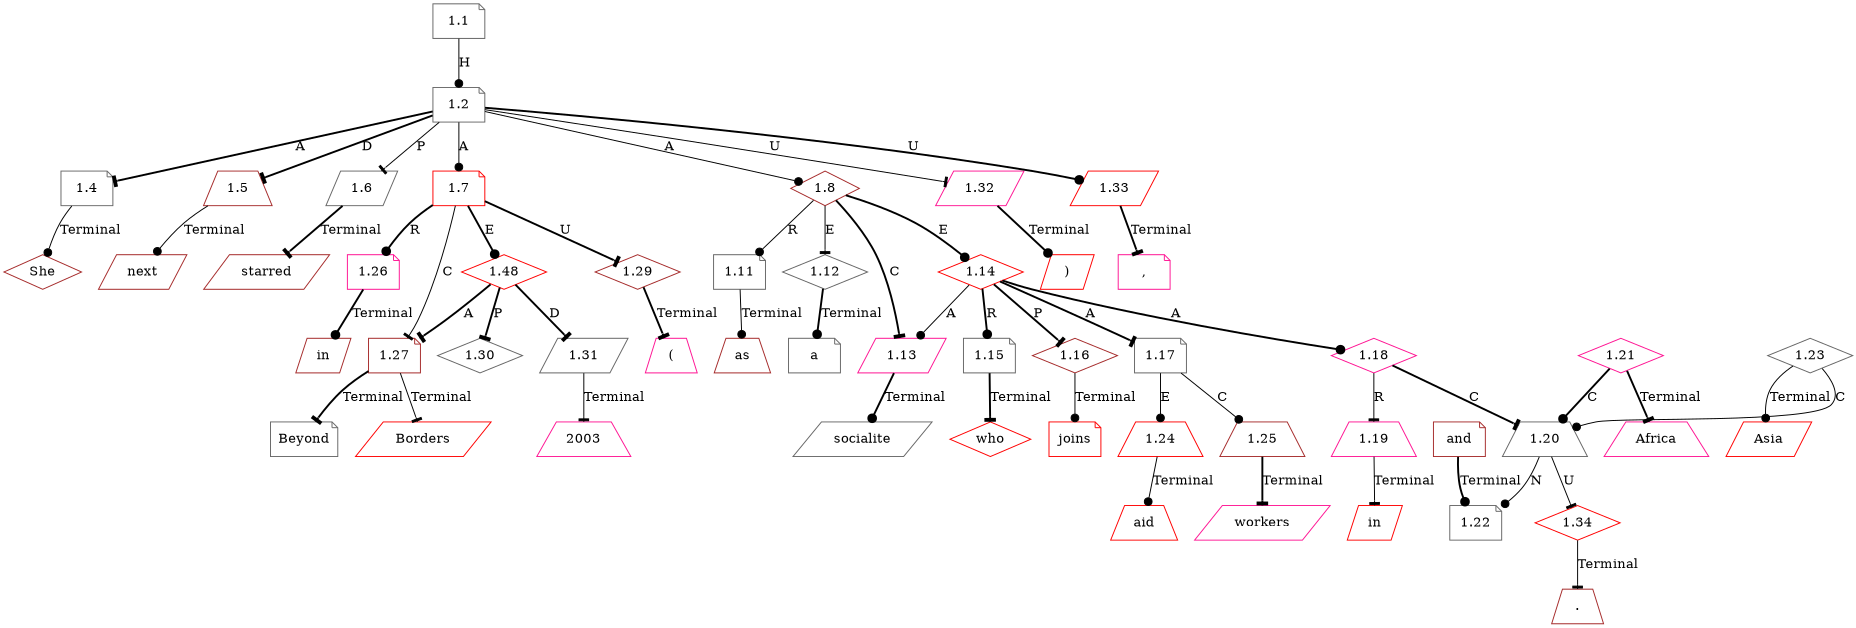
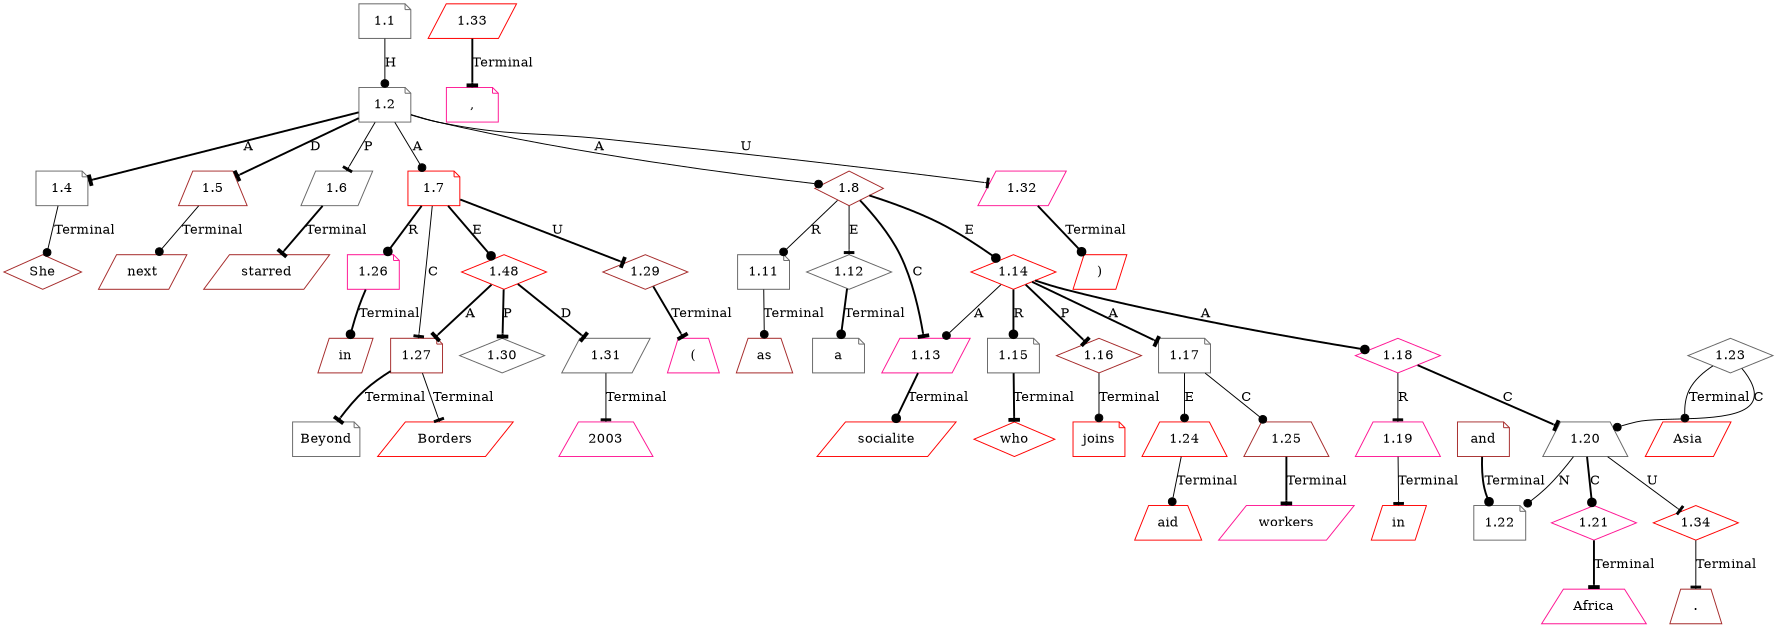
edge "1.2" -> "1.33": removed, label "U"
edge "1.21" -> "1.20": reversed
node "socialite": color gray40 -> red
